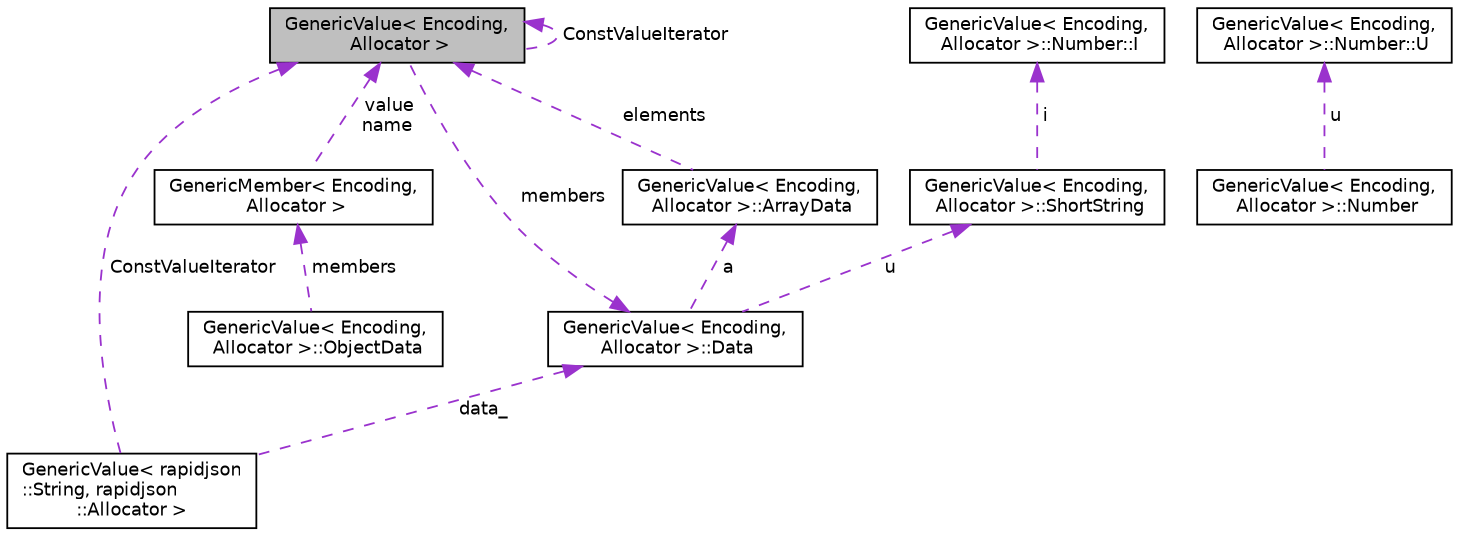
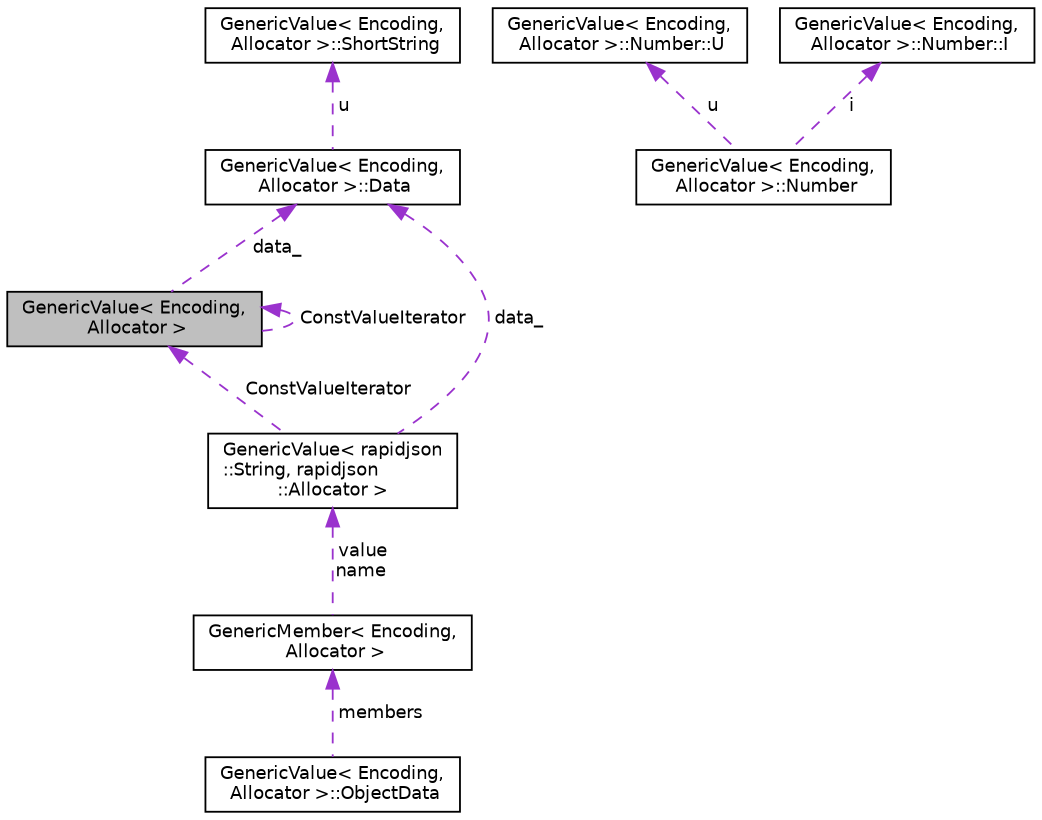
edge "GenericMember< Encoding, Allocator >" -> "GenericValue< Encoding, Allocator >": now "GenericMember< Encoding, Allocator >" -> "GenericValue< rapidjson ::String, rapidjson ::Allocator >"
edge "GenericValue< Encoding, Allocator >::ShortString" -> "GenericValue< Encoding, Allocator >::Number::I": now "GenericValue< Encoding, Allocator >::Number" -> "GenericValue< Encoding, Allocator >::Number::I"
edge "GenericValue< Encoding, Allocator >" -> "GenericValue< Encoding, Allocator >::Data": label " members" -> " data_"
node "GenericValue< Encoding, Allocator >::ArrayData": removed
